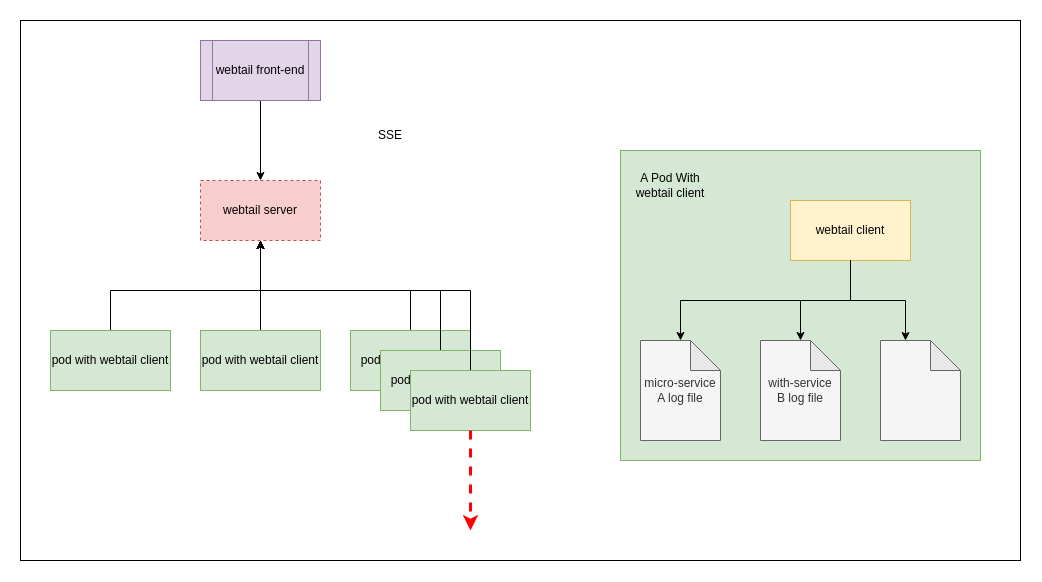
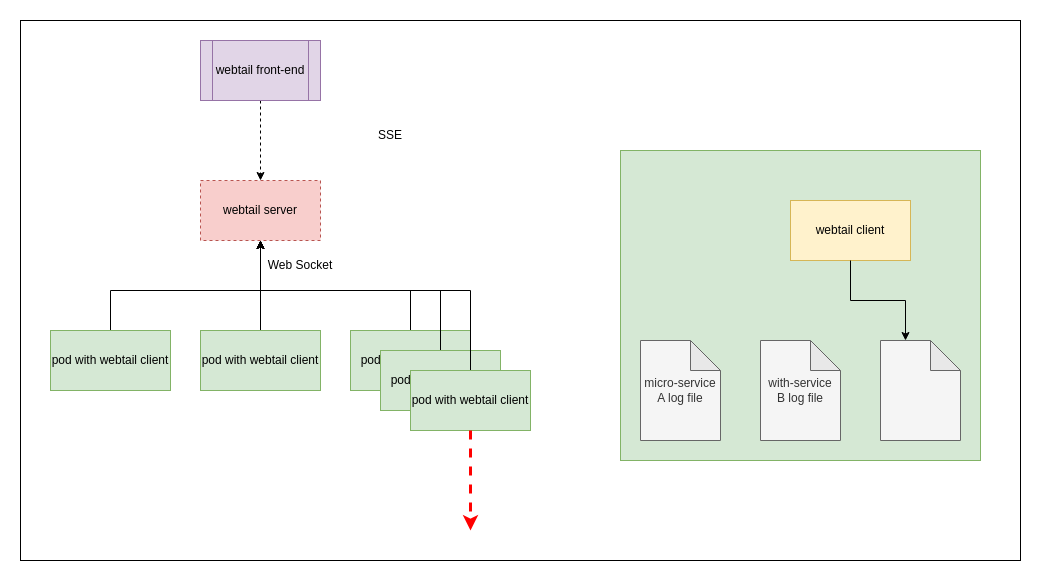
edge "webtail front-end" -> "webtail server": style solid -> dashed
node "A Pod With webtail client": removed
node "Web Socket": added
edge "webtail client" -> "micro-service A log file": removed
edge "webtail client" -> "with-service B log file": removed
